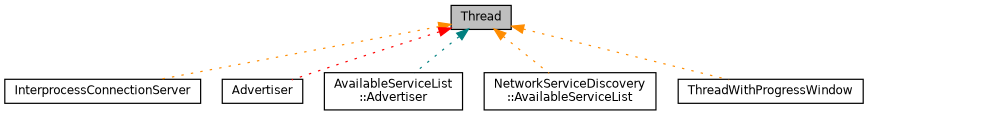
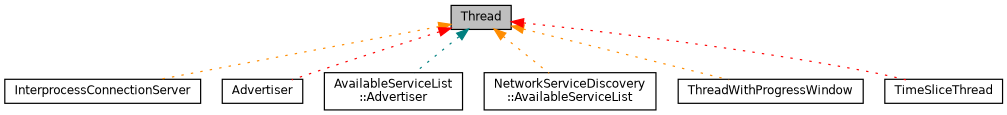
node "TimeSliceThread": added
